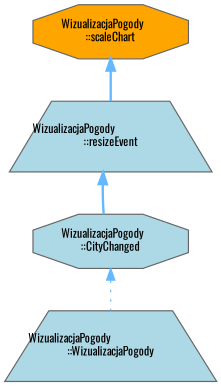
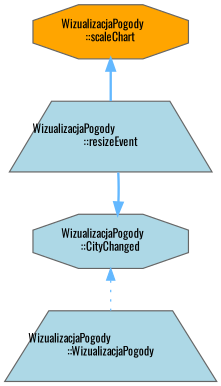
edge "WizualizacjaPogody ::CityChanged" -> "WizualizacjaPogody ::resizeEvent": reversed
